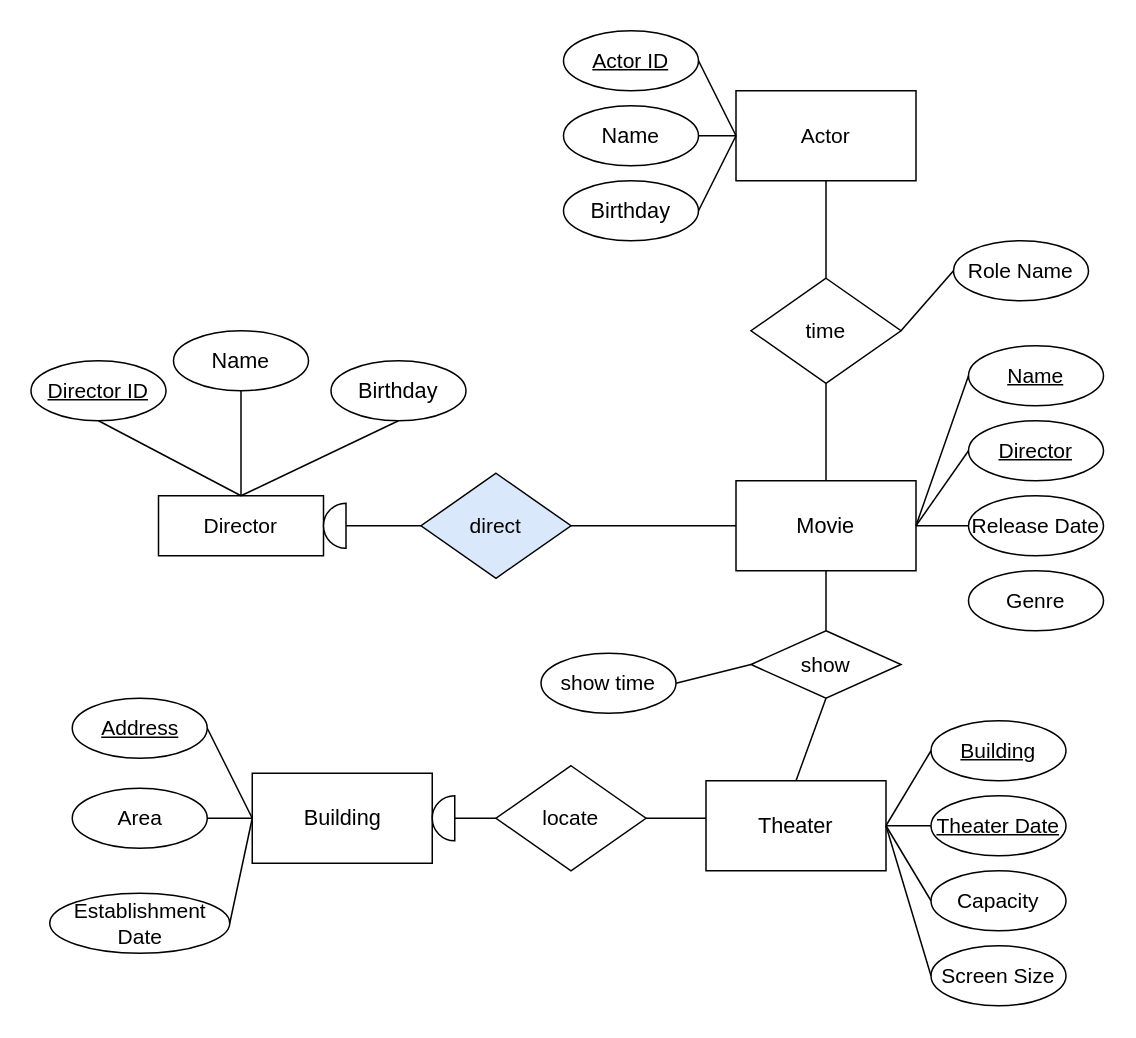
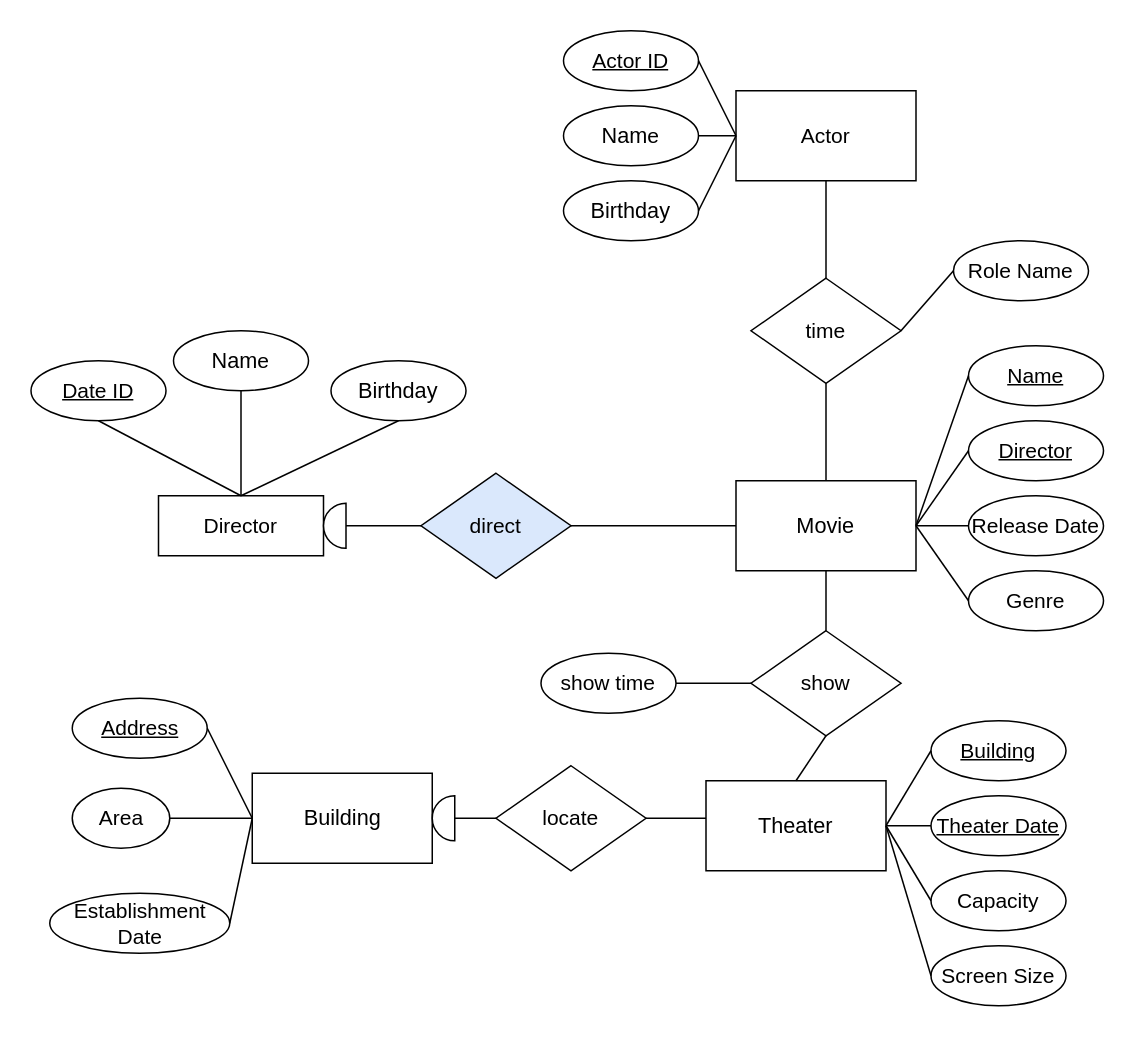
node "Director ID": label "Director ID" -> "Date ID"
edge "Movie" -- "Genre": added
node "show": size 150x68 -> 150x105
node "Area": size 135x60 -> 98x60
